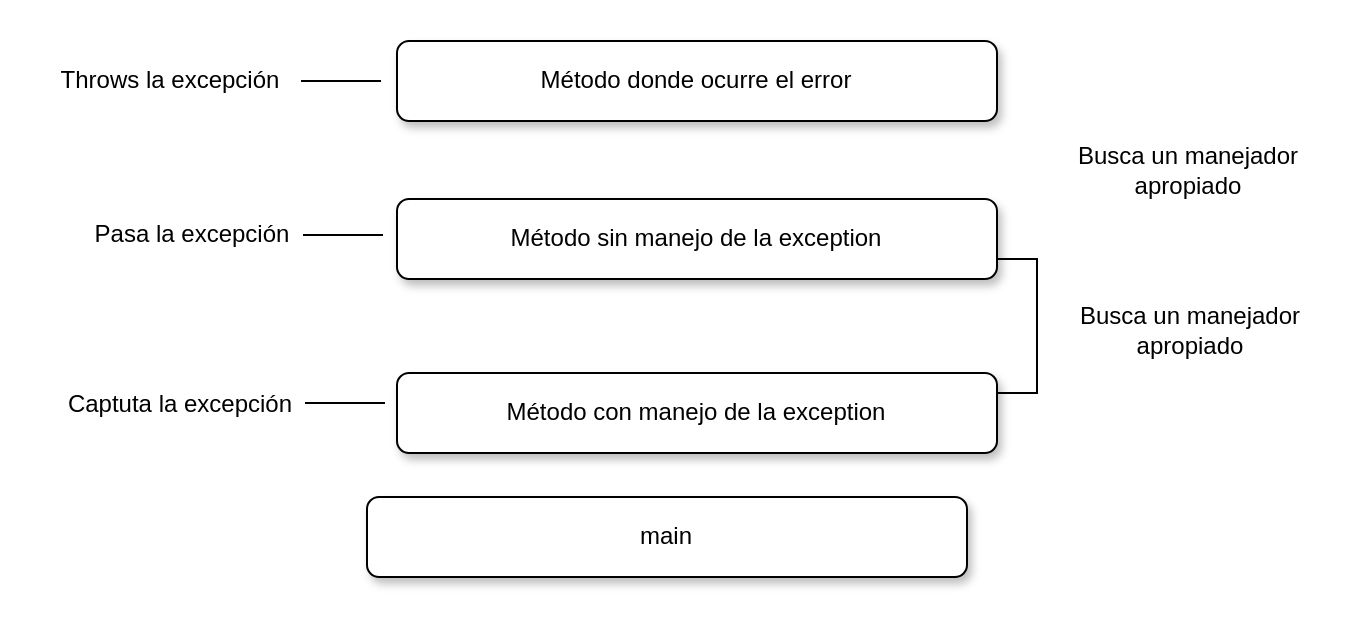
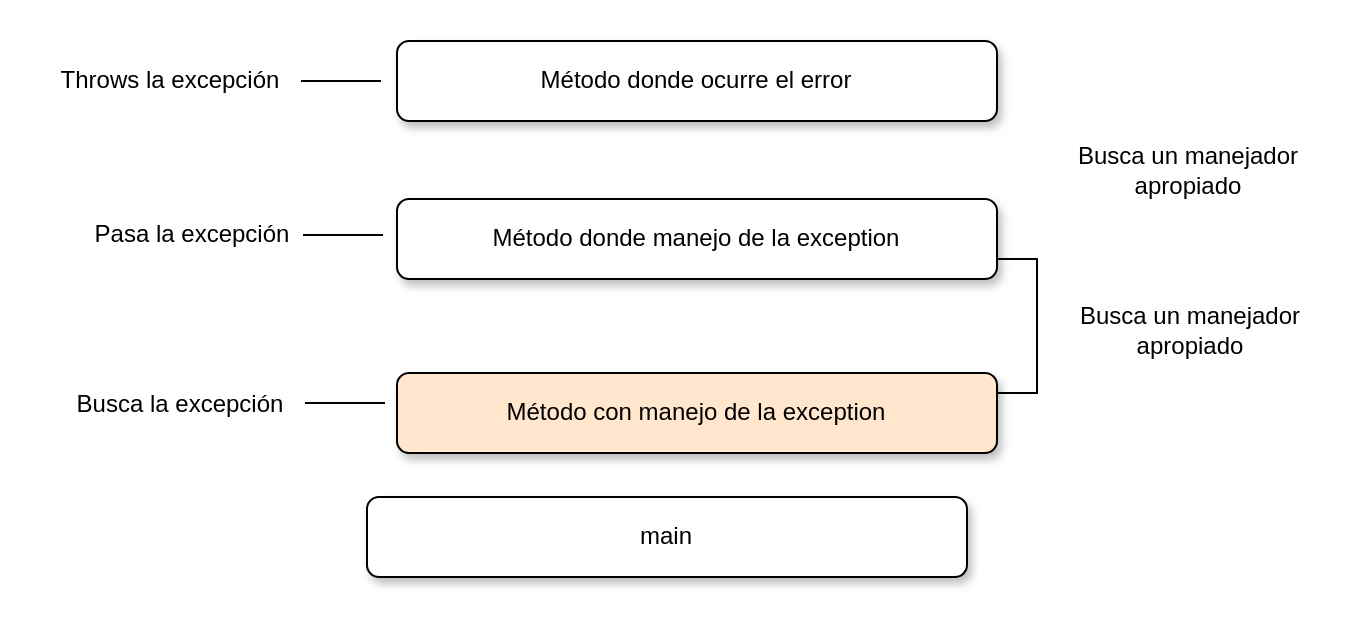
node "Método sin manejo de la exception": label "Método sin manejo de la exception" -> "Método donde manejo de la exception"
node "Captuta la excepción": label "Captuta la excepción" -> "Busca la excepción"
node "Método con manejo de la exception": fillcolor #ffffff -> #ffe6cc
